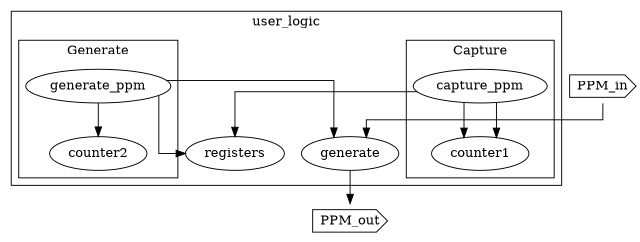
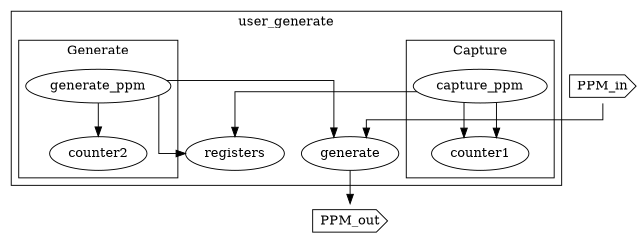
cluster "user_logic": label "user_logic" -> "user_generate"
